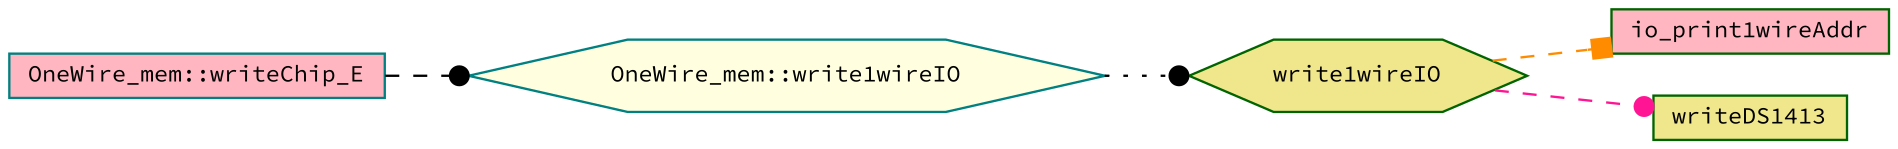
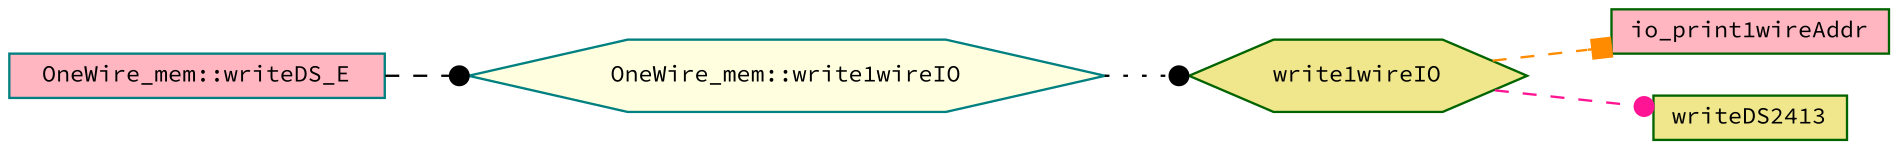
node "OneWire_mem::writeChip_E": label "OneWire_mem::writeChip_E" -> "OneWire_mem::writeDS_E"
node "writeDS1413": label "writeDS1413" -> "writeDS2413"
